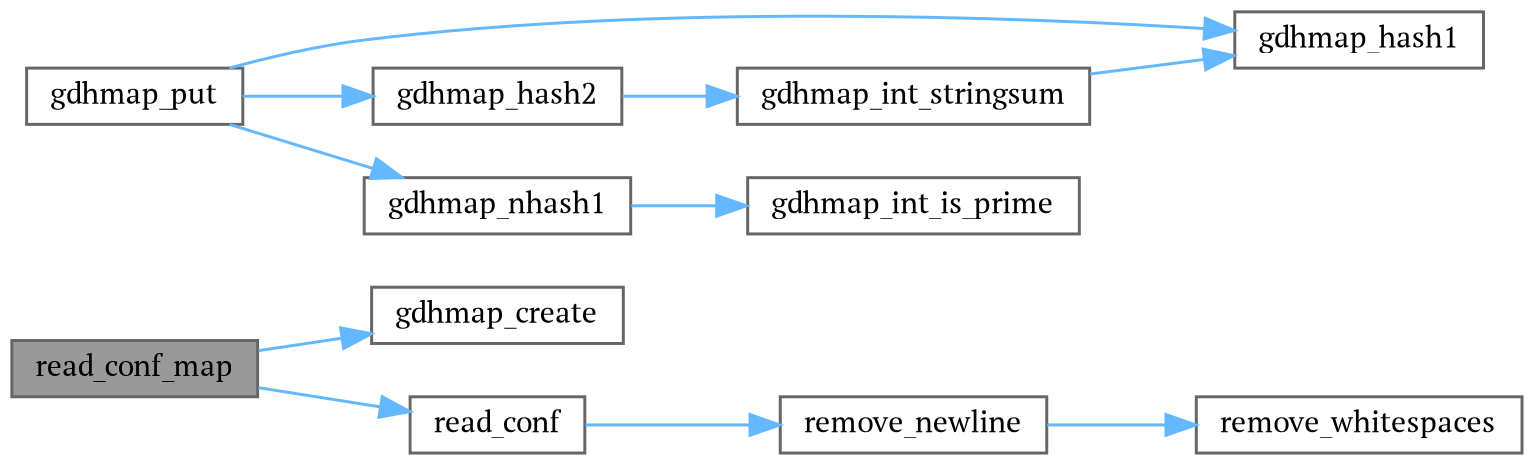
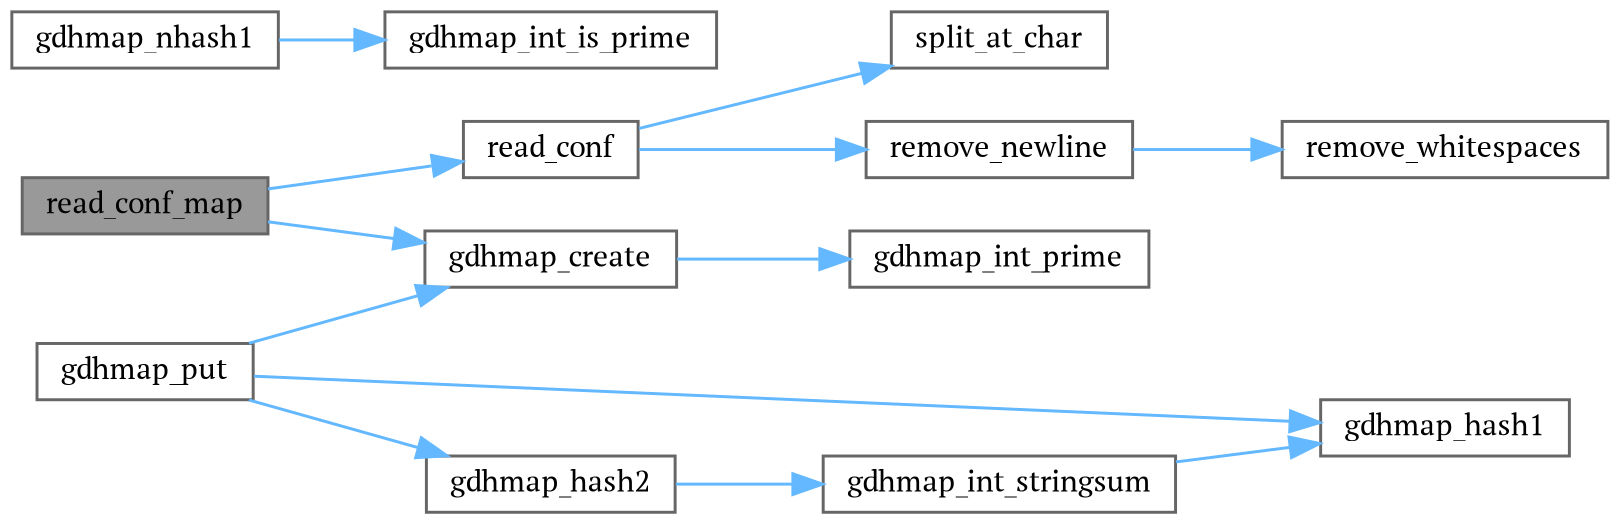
node "split_at_char": added
edge "gdhmap_put" -> "gdhmap_nhash1": now "gdhmap_put" -> "gdhmap_create"
node "gdhmap_int_prime": added
